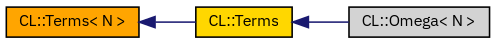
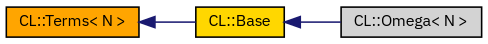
node "CL::Terms": label "CL::Terms" -> "CL::Base"
